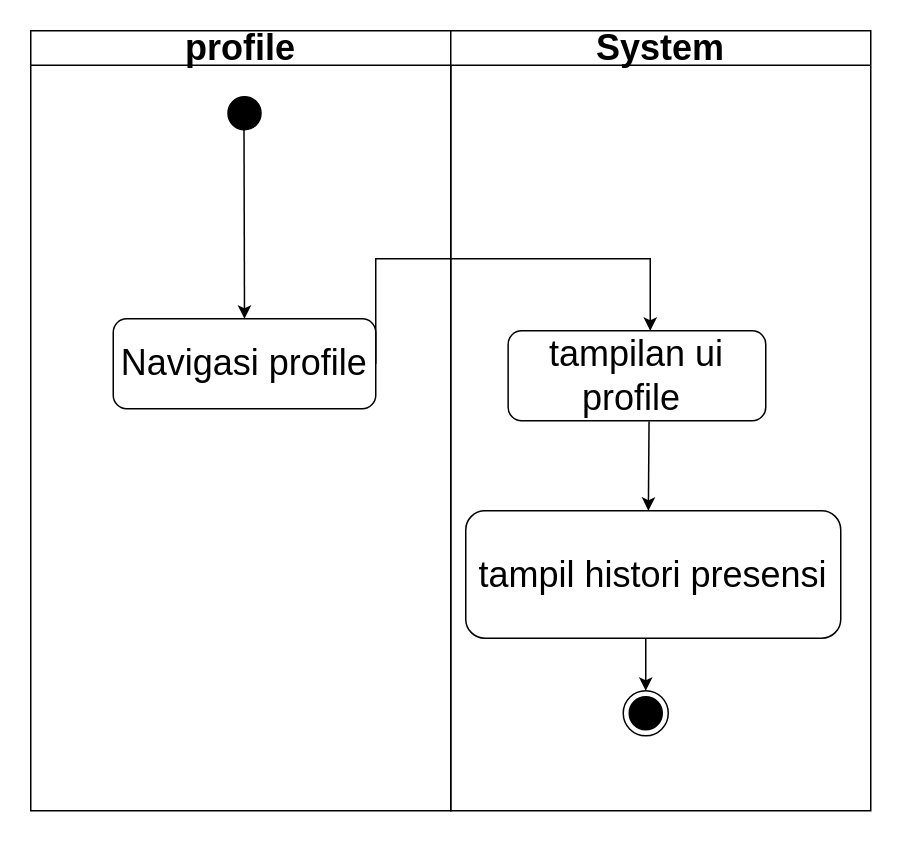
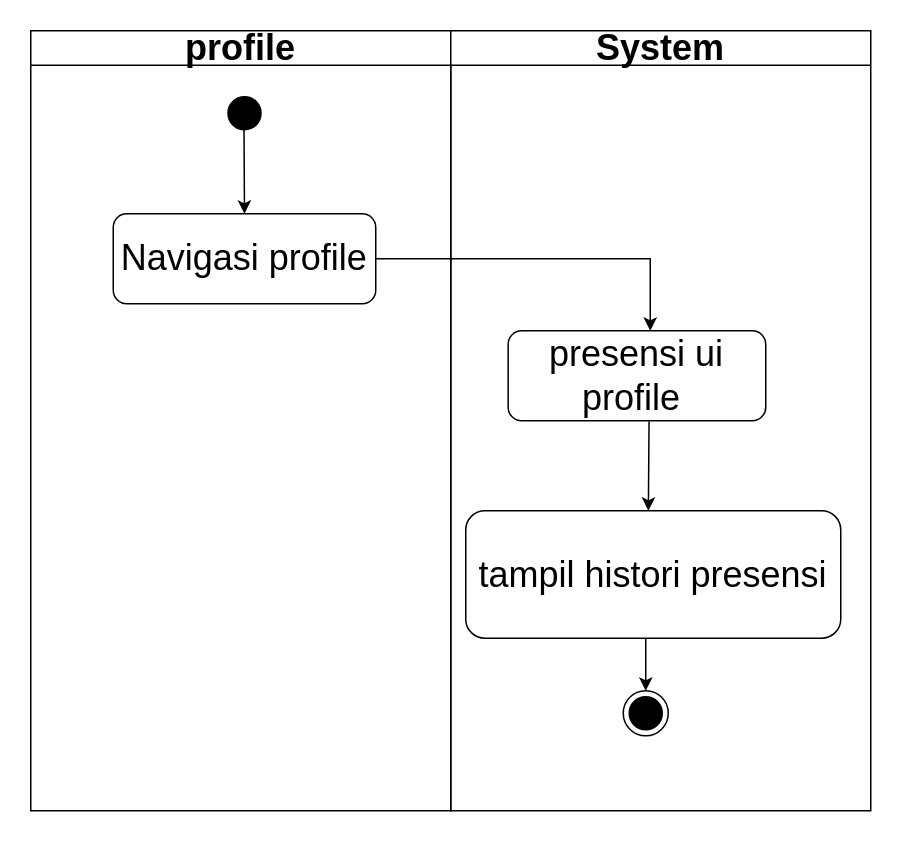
node "Navigasi profile": moved (245, 364) -> (245, 259)
node "tampilan ui profile": label "tampilan ui profile" -> "presensi ui profile"
